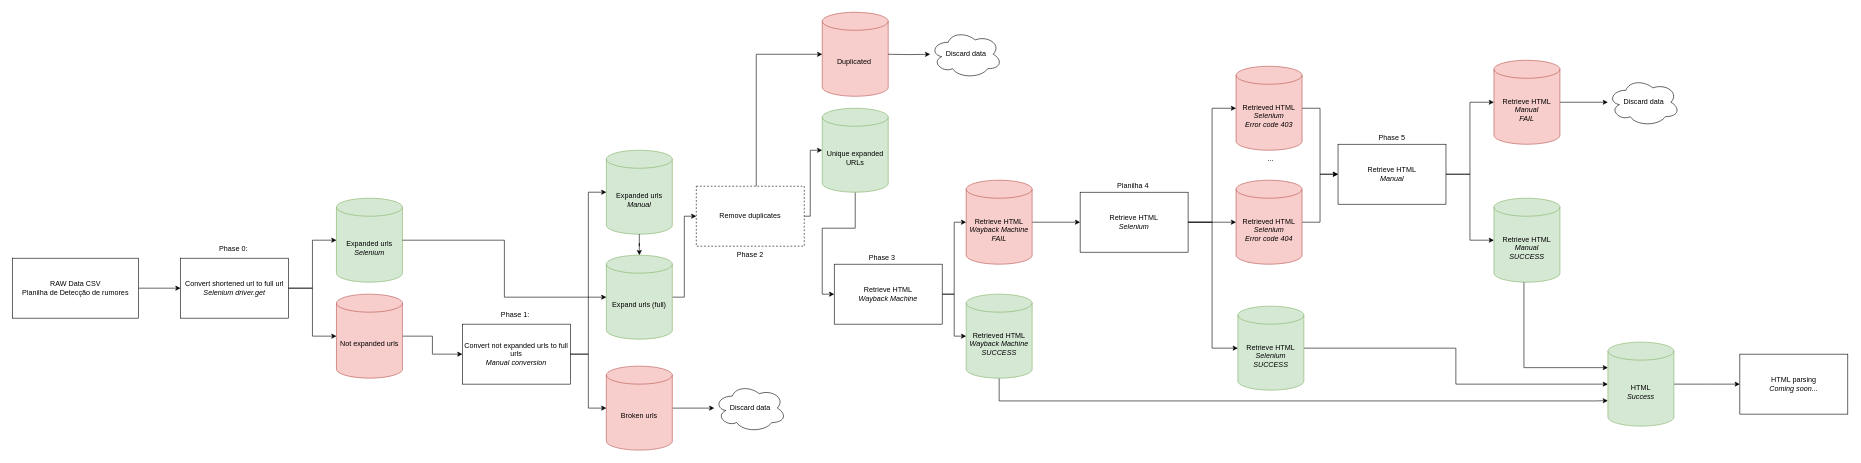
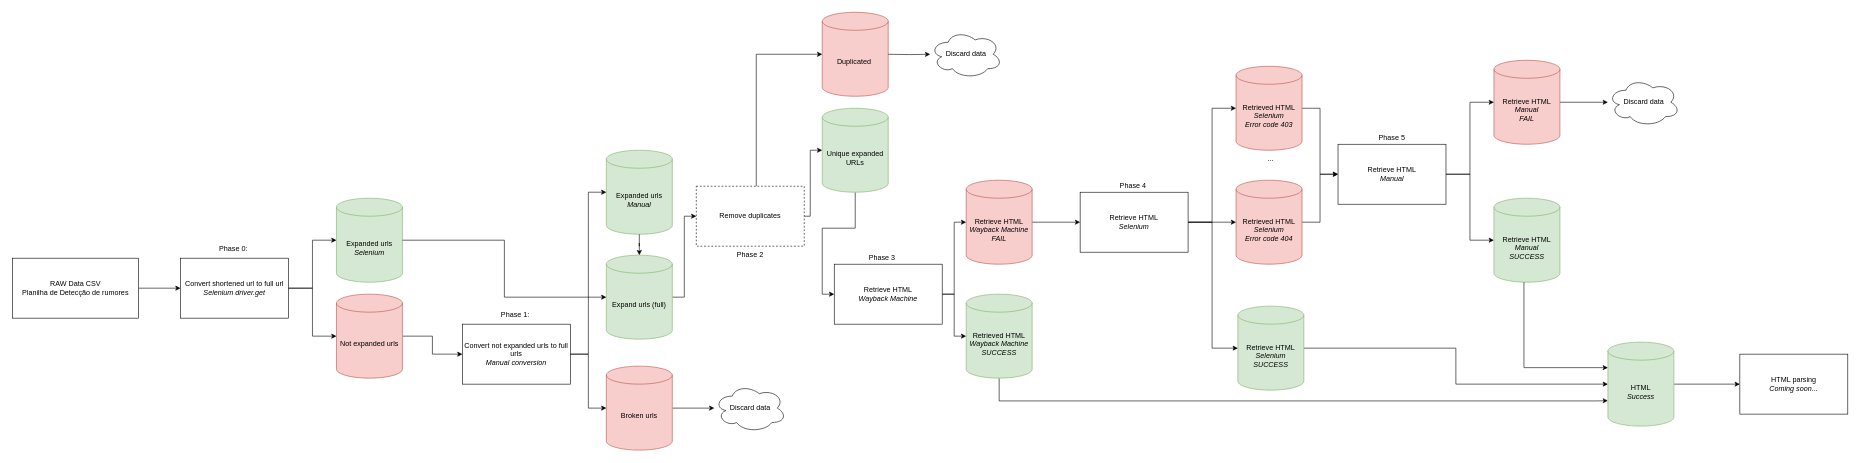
node "Planilha 4": label "Planilha 4" -> "Phase 4"
